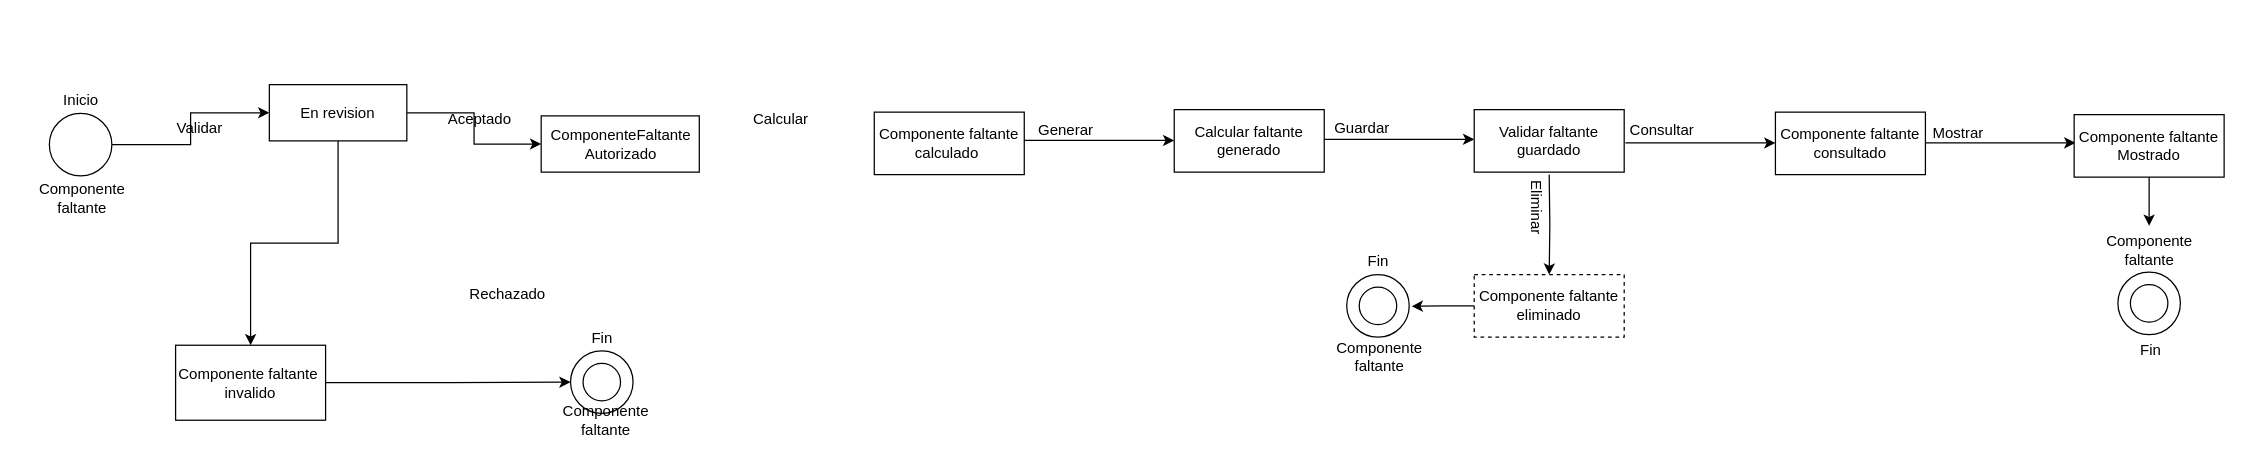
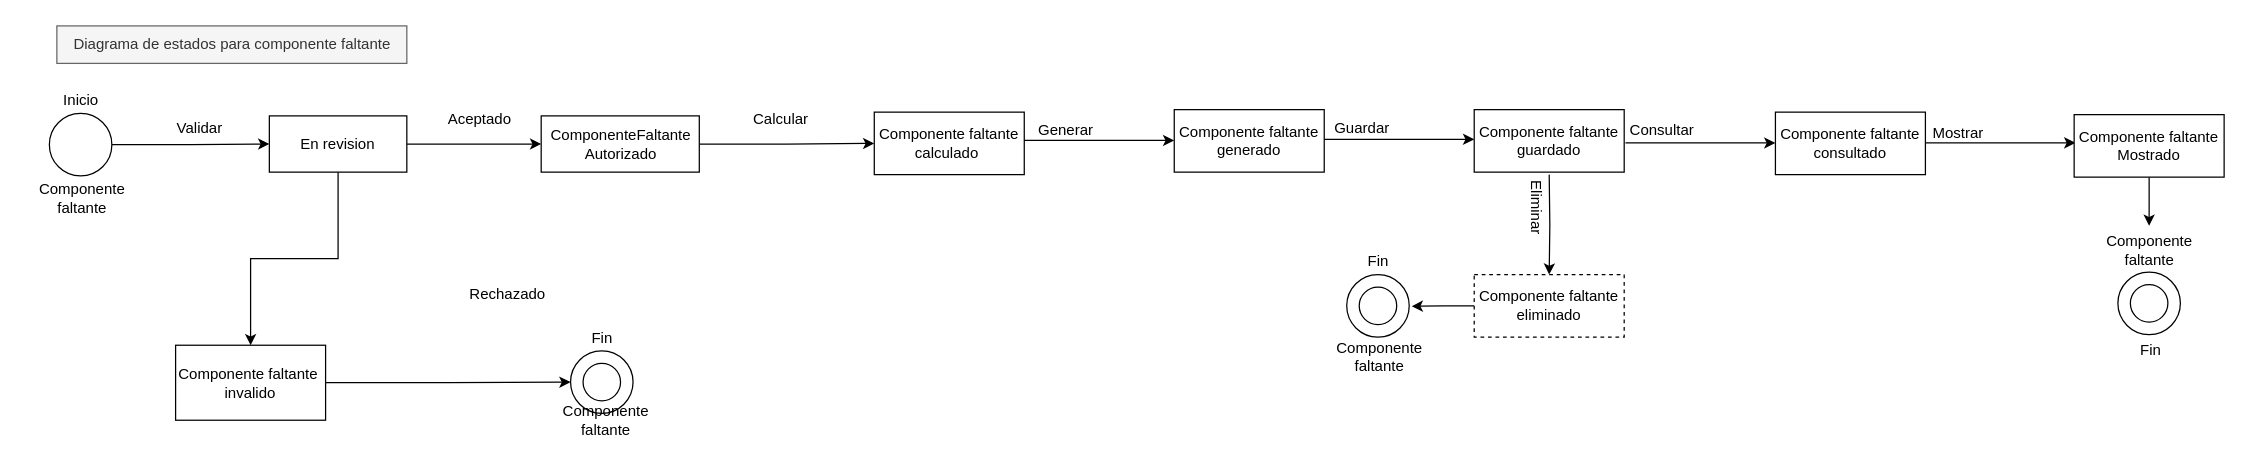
node "Diagrama de estados para componente faltante": added
node "En revision": moved (338, 113) -> (338, 144)
node "Calcular faltante generado": label "Calcular faltante generado" -> "Componente faltante generado"
node "Validar faltante guardado": label "Validar faltante guardado" -> "Componente faltante guardado"
edge "ComponenteFaltante Autorizado" -> "Componente faltante calculado": added
